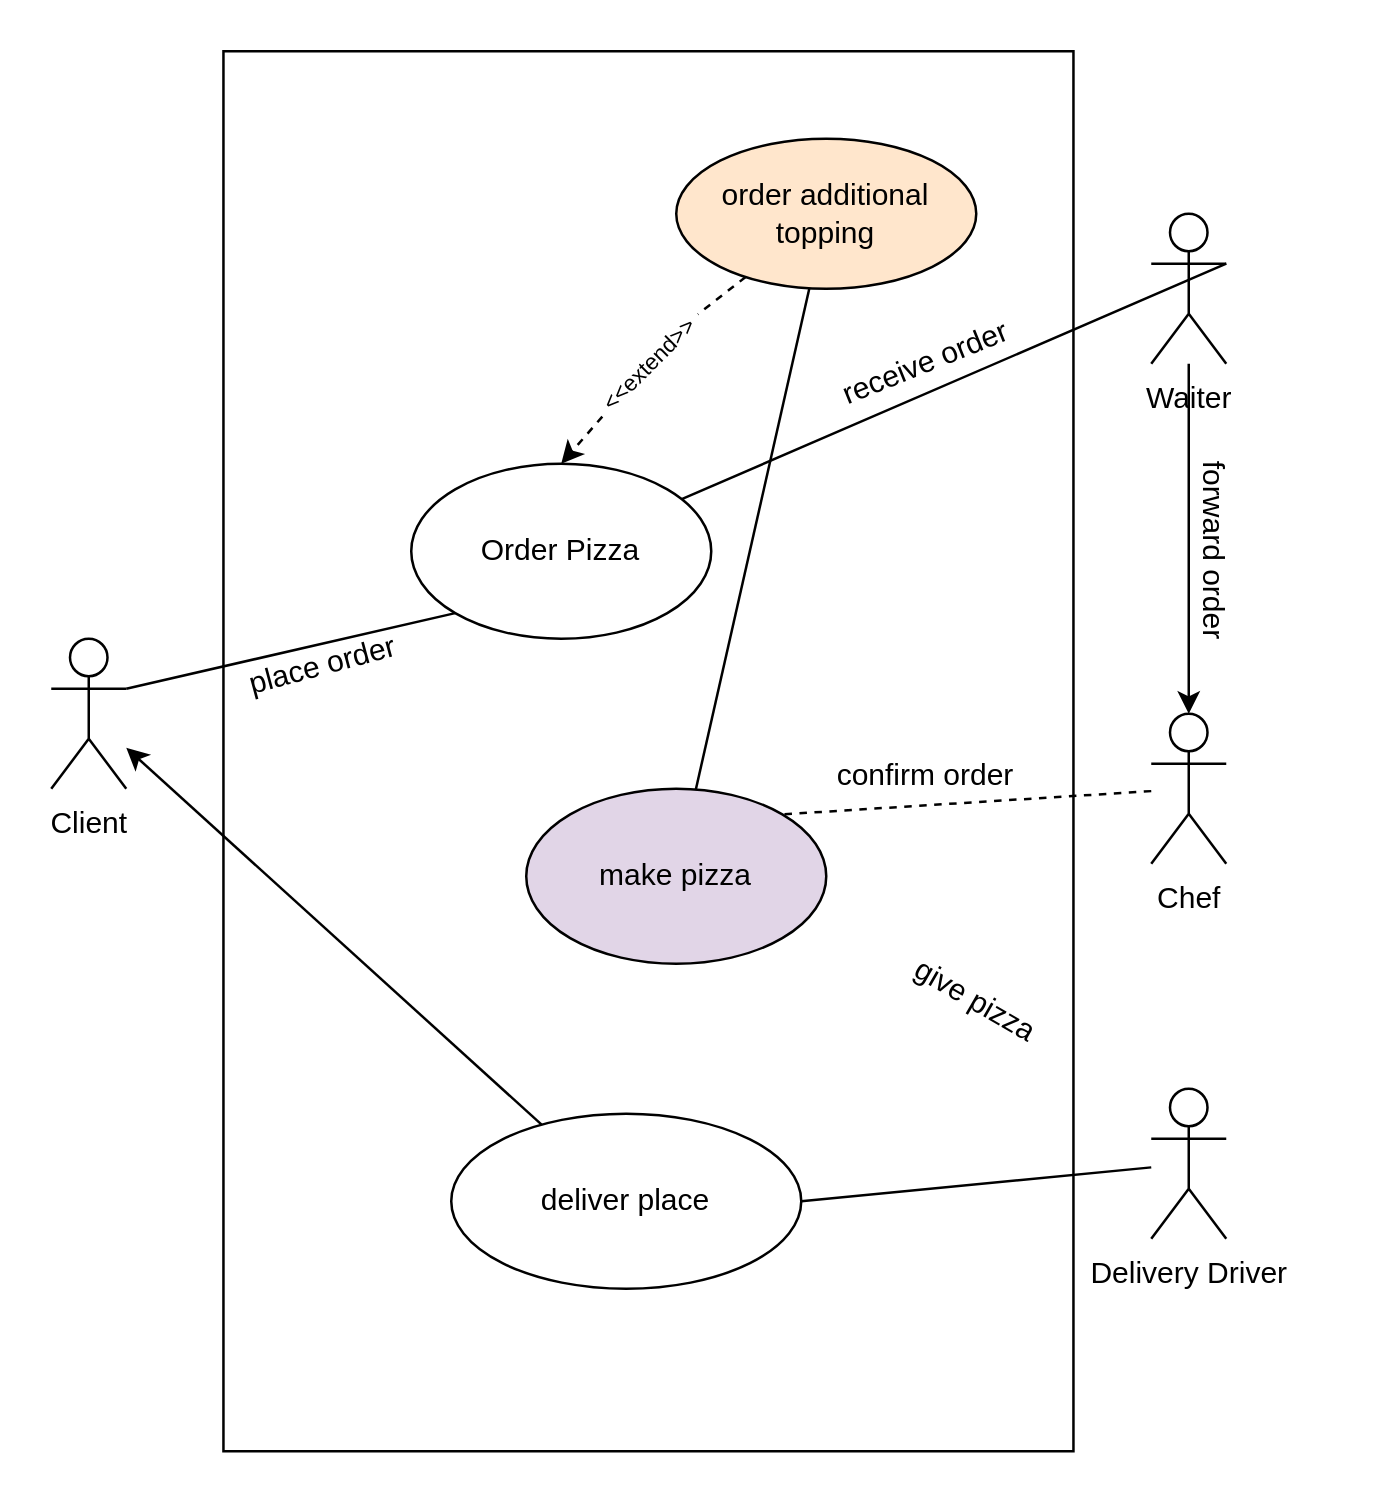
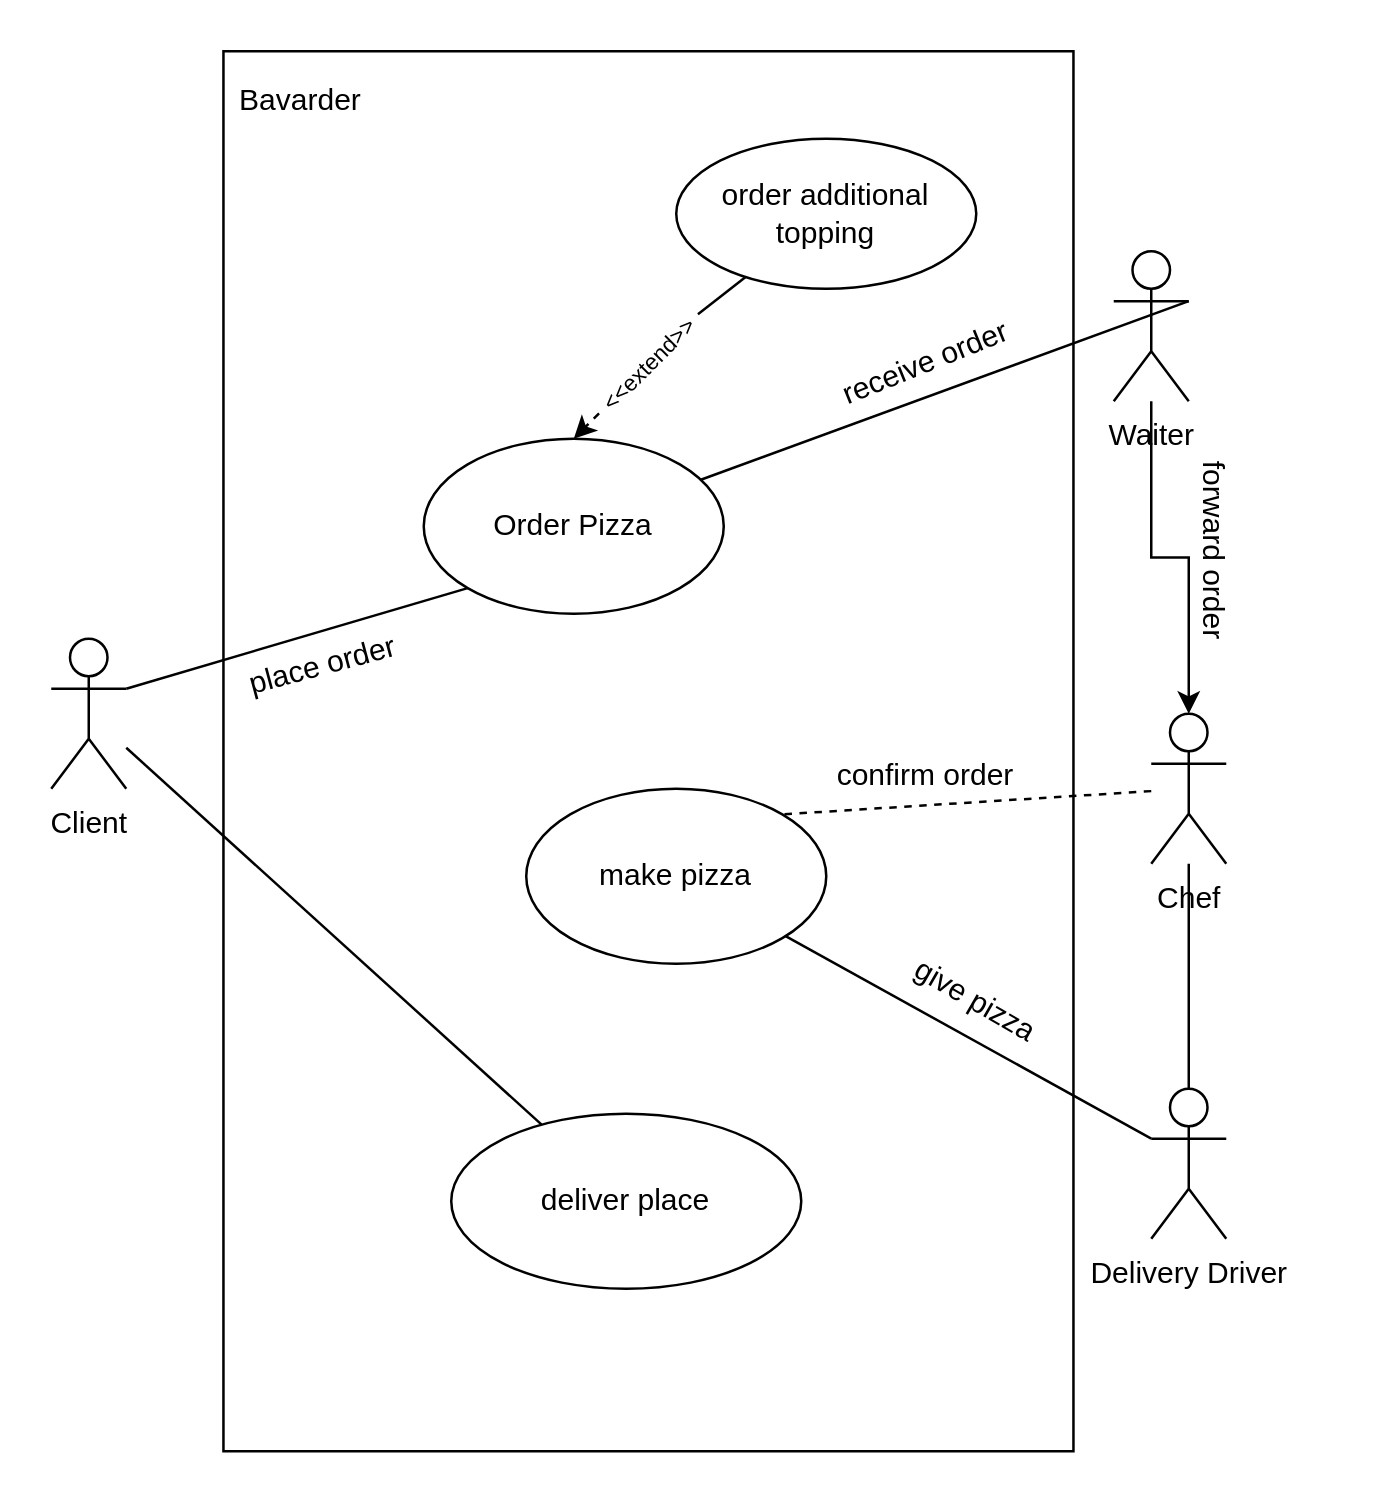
node "Bavarder": added
node "order additional topping": fillcolor #ffe6cc -> #ffffff
node "Waiter": moved (1189, 289) -> (1151, 326)
edge "order additional topping" -- "<<extend>>": style dashed -> solid
node "Order Pizza": moved (561, 551) -> (574, 526)
edge "order additional topping" -- "make pizza": now "Delivery Driver" -- "make pizza"
edge "deliver place" -> "Client": arrowhead classic -> none
node "make pizza": fillcolor #e1d5e7 -> #ffffff
edge "Delivery Driver" -- "deliver place": now "Delivery Driver" -- "Chef"
